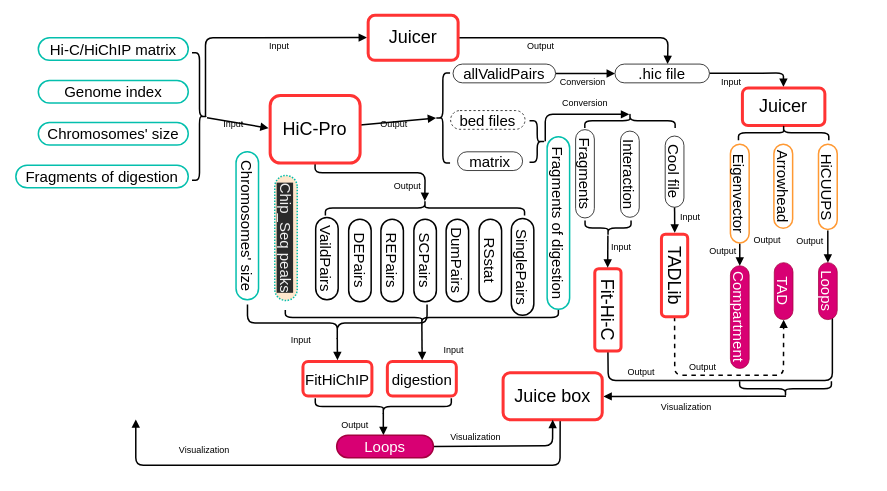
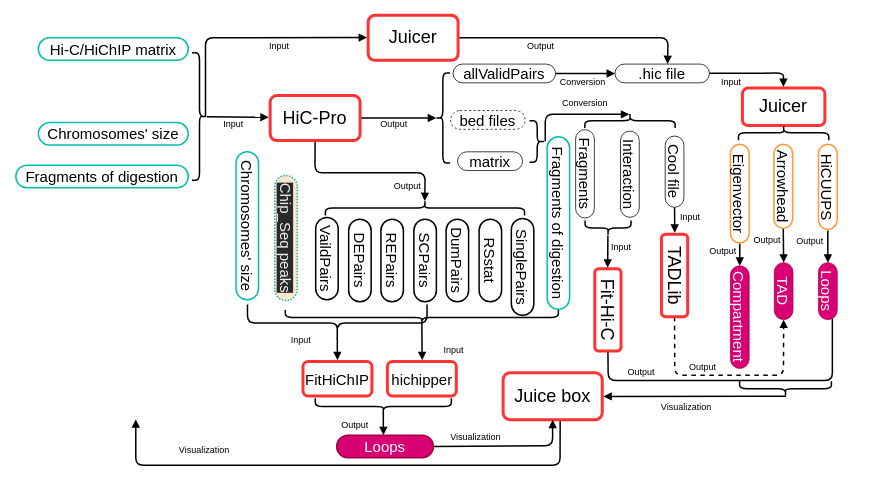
node "Genome index": removed
node "HiC-Pro": size 90x68 -> 90x45
edge "Arrowhead" -> "TAD": added
node "digestion": label "digestion" -> "hichipper"
